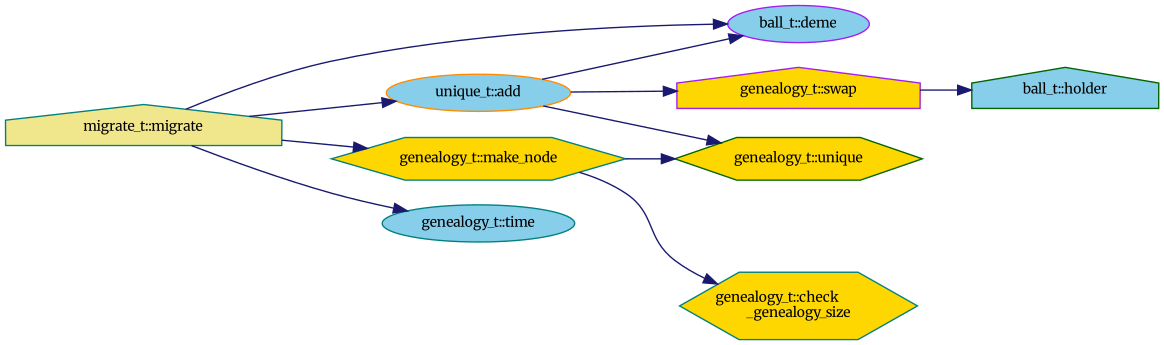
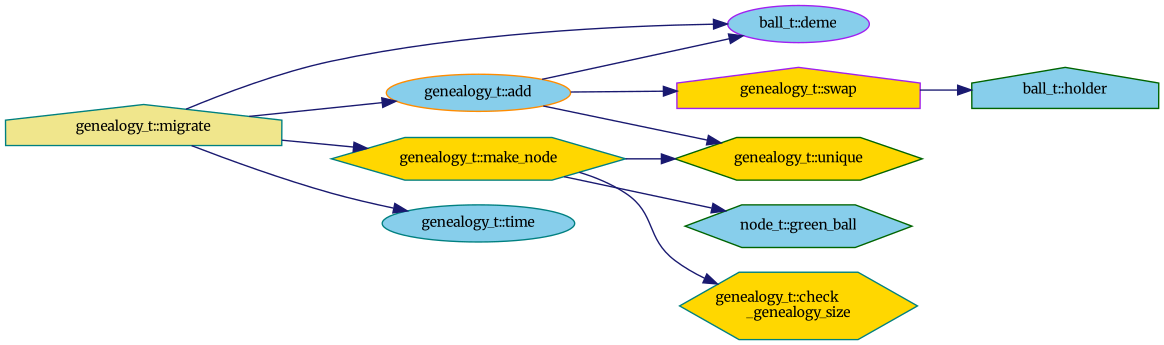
node "unique_t::add": label "unique_t::add" -> "genealogy_t::add"
node "migrate_t::migrate": label "migrate_t::migrate" -> "genealogy_t::migrate"
node "node_t::green_ball": added
